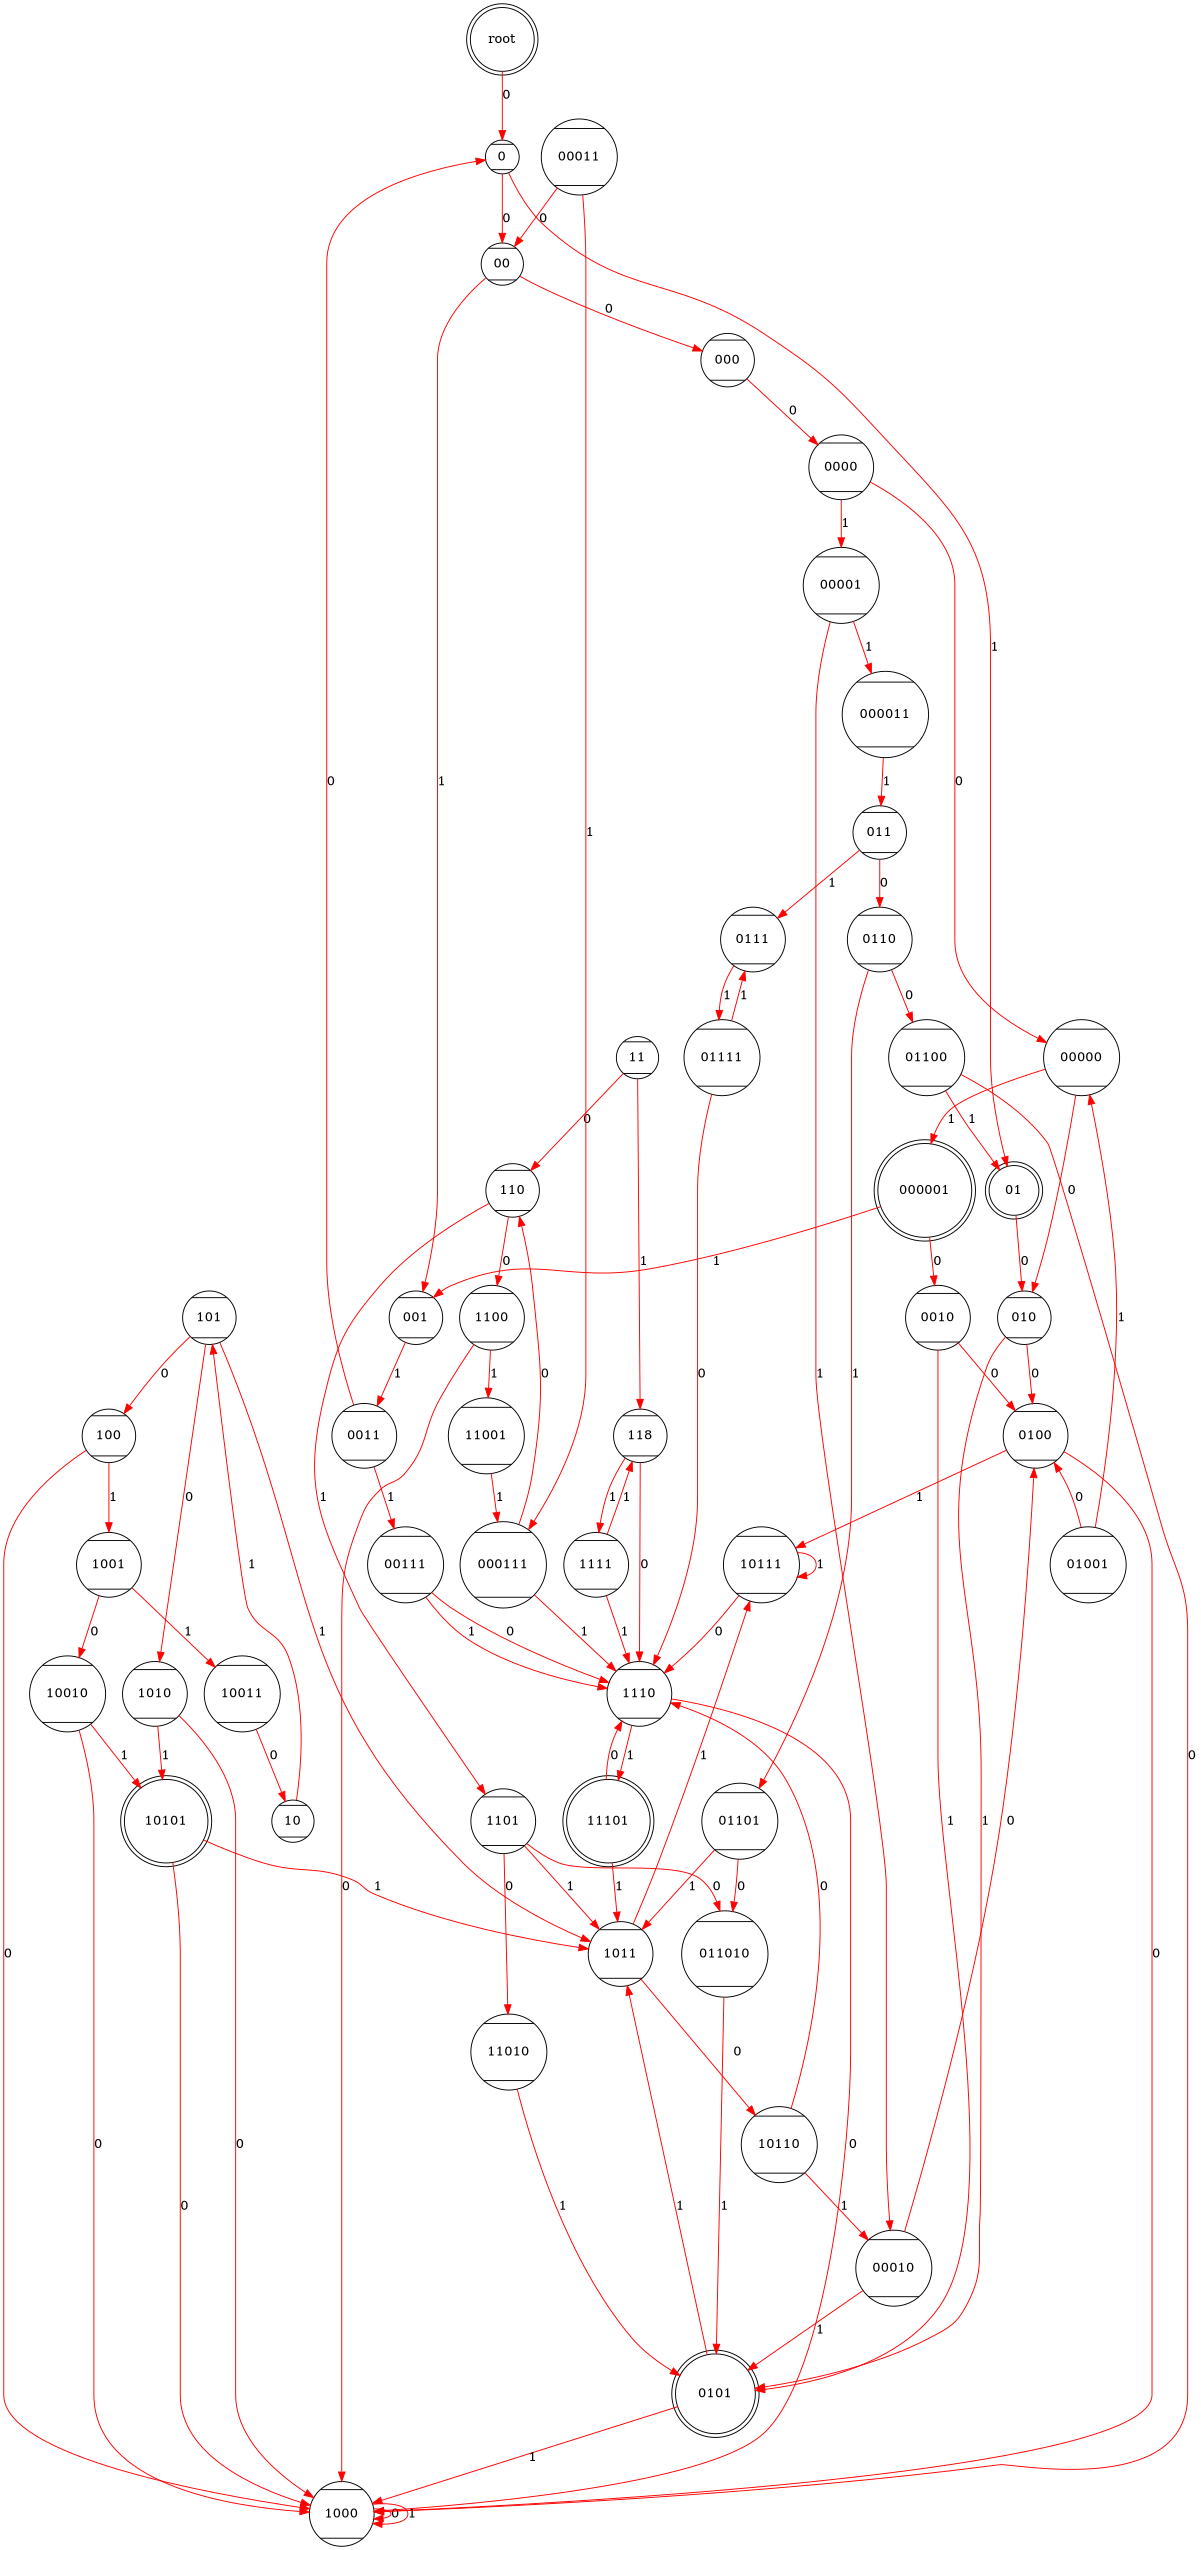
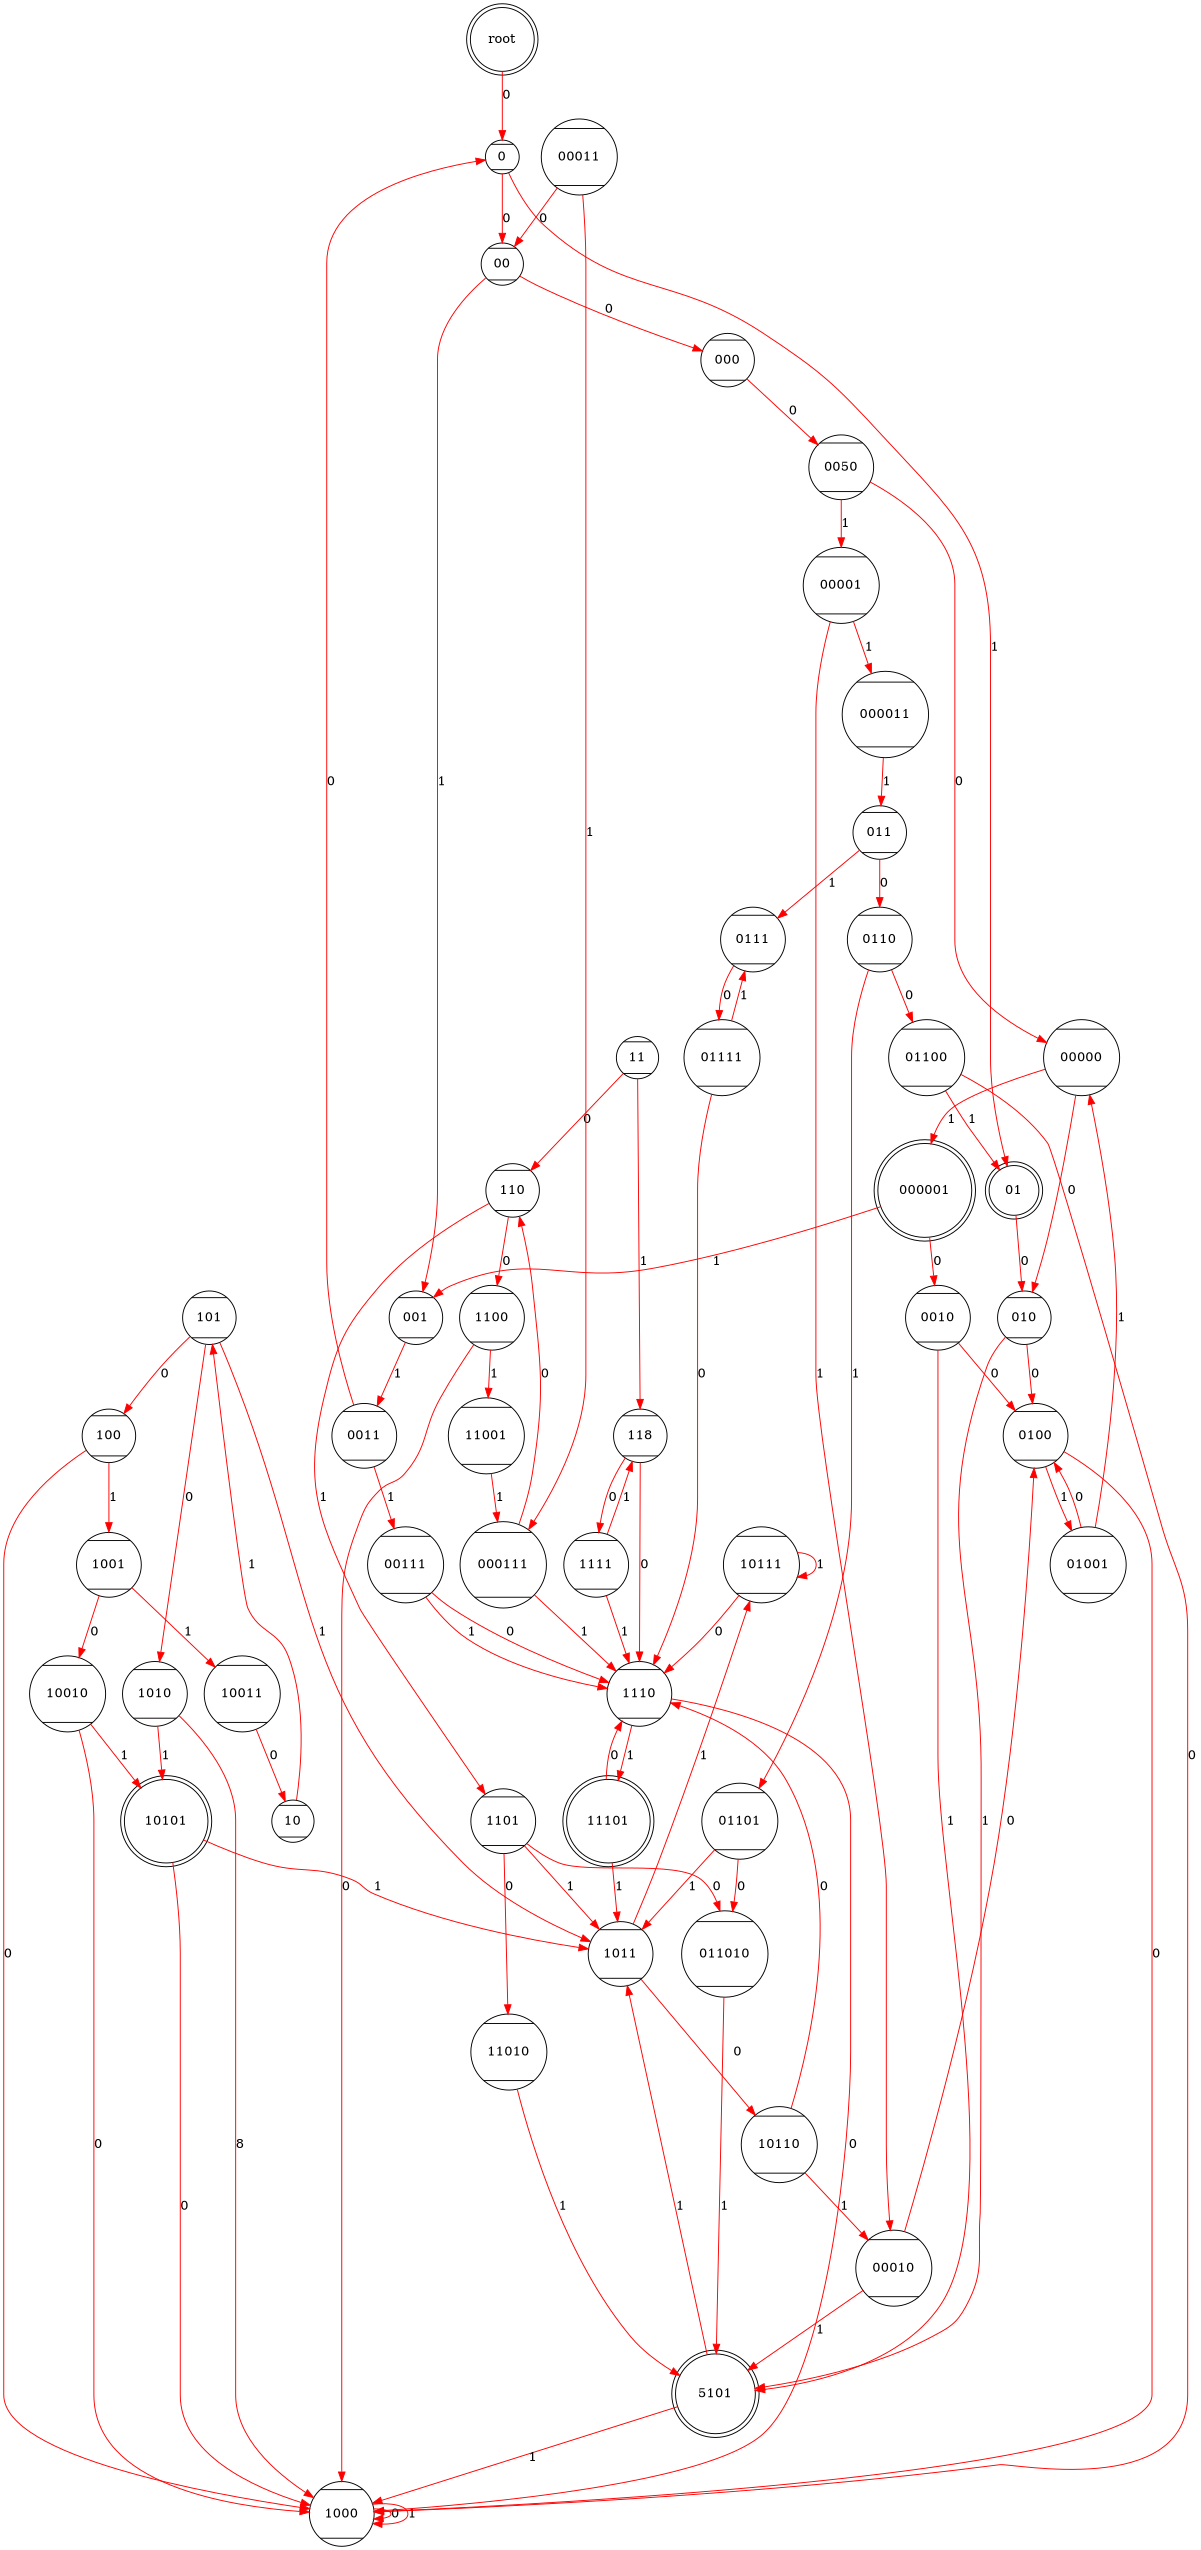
node "0000": label "0000" -> "0050"
edge "0111" -> "01111": label "1" -> "0"
edge "0100" -> "10111": now "0100" -> "01001"
edge "118" -> "1111": label "1" -> "0"
edge "1010" -> "1000": label "0" -> "8"
node "0101": label "0101" -> "5101"
